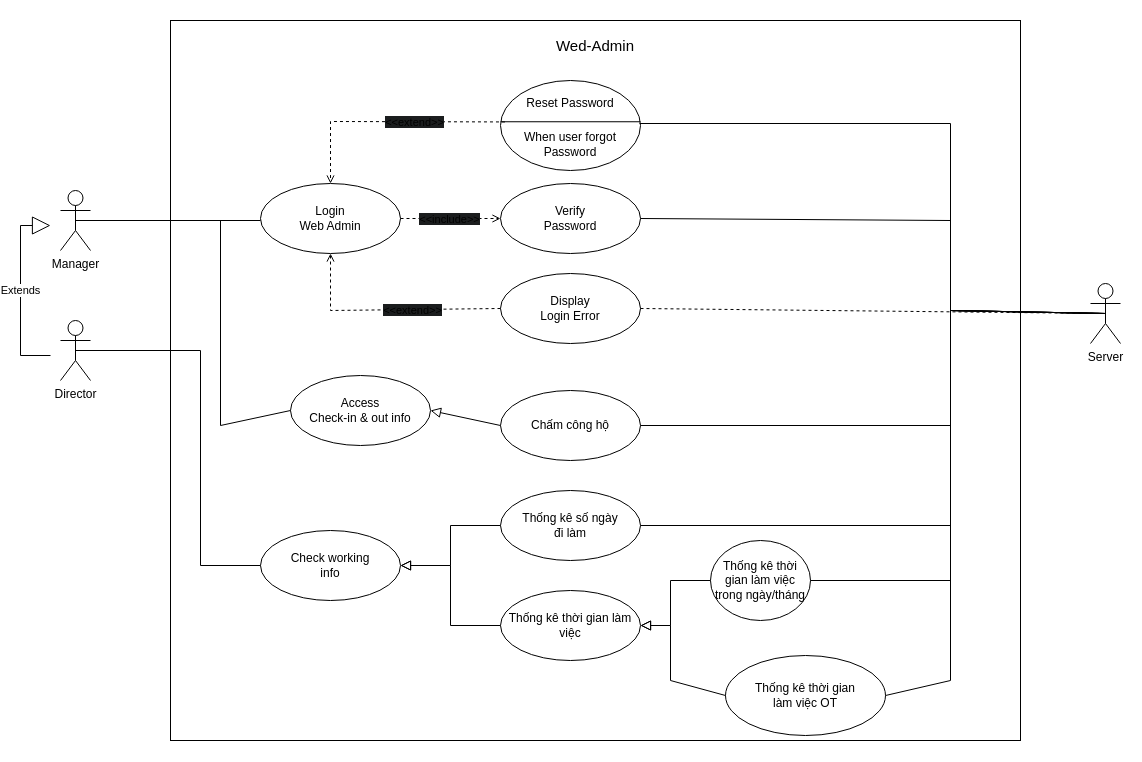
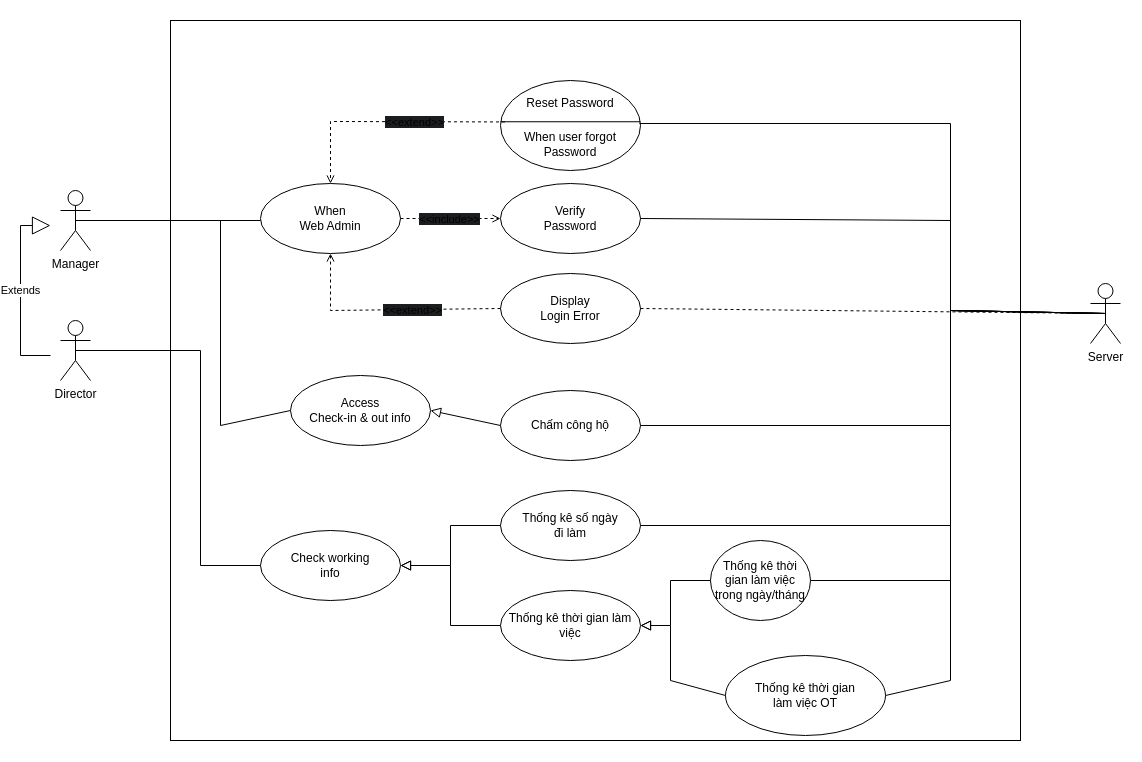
node "Wed-Admin": removed
node "Login Web Admin": label "Login Web Admin" -> "When Web Admin"
